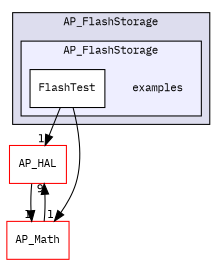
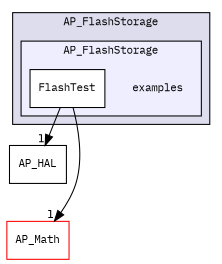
node "AP_HAL": color red -> black
edge "AP_HAL" -> "AP_Math": removed
edge "AP_Math" -> "AP_HAL": removed
